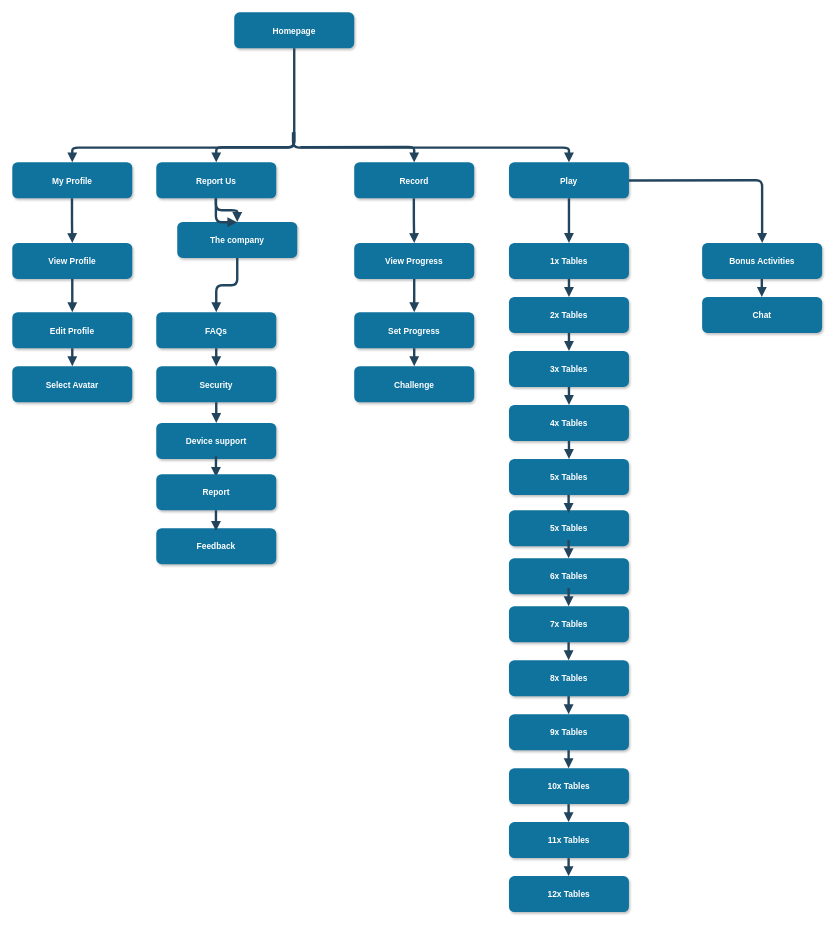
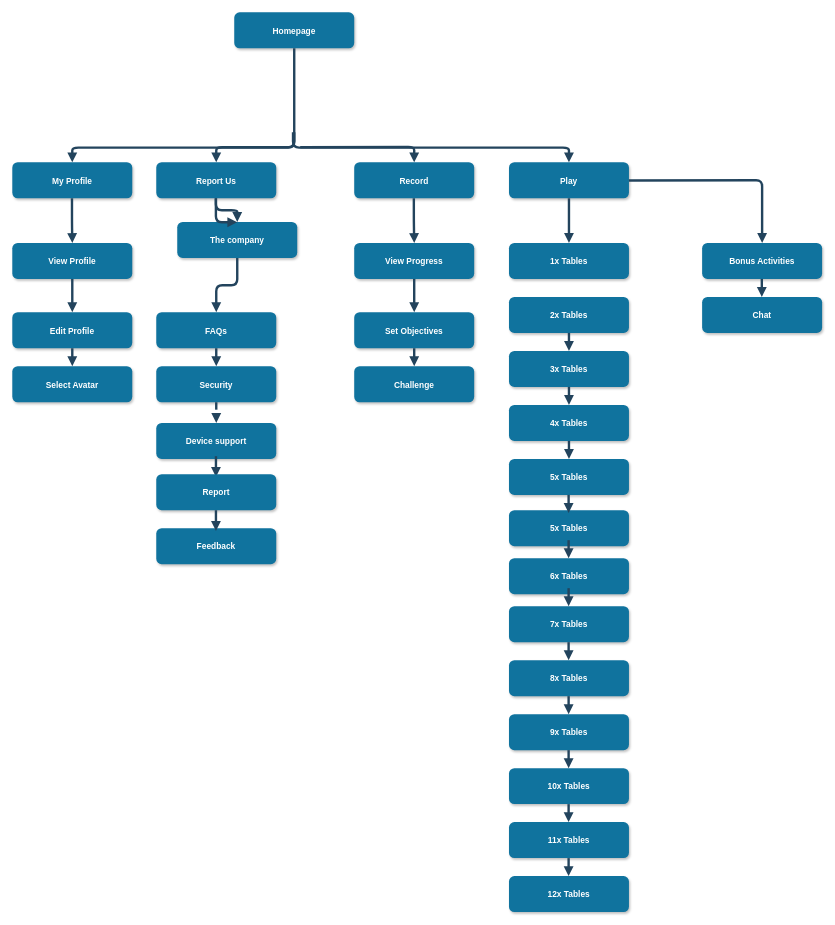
edge "1x Tables" -> "2x Tables": removed
node "Set Progress": label "Set Progress" -> "Set Objectives"
edge "Security" -> "Device support": style solid -> dashed
